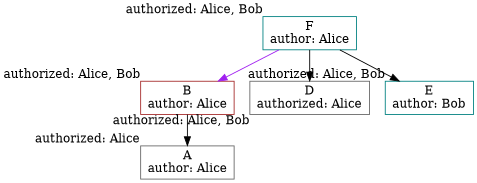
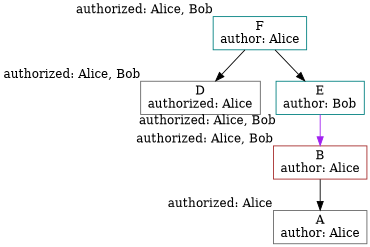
edge "F author: Alice authorized: Alice, Bob" -> "B author: Alice authorized: Alice, Bob": now "E author: Bob authorized: Alice, Bob" -> "B author: Alice authorized: Alice, Bob"
